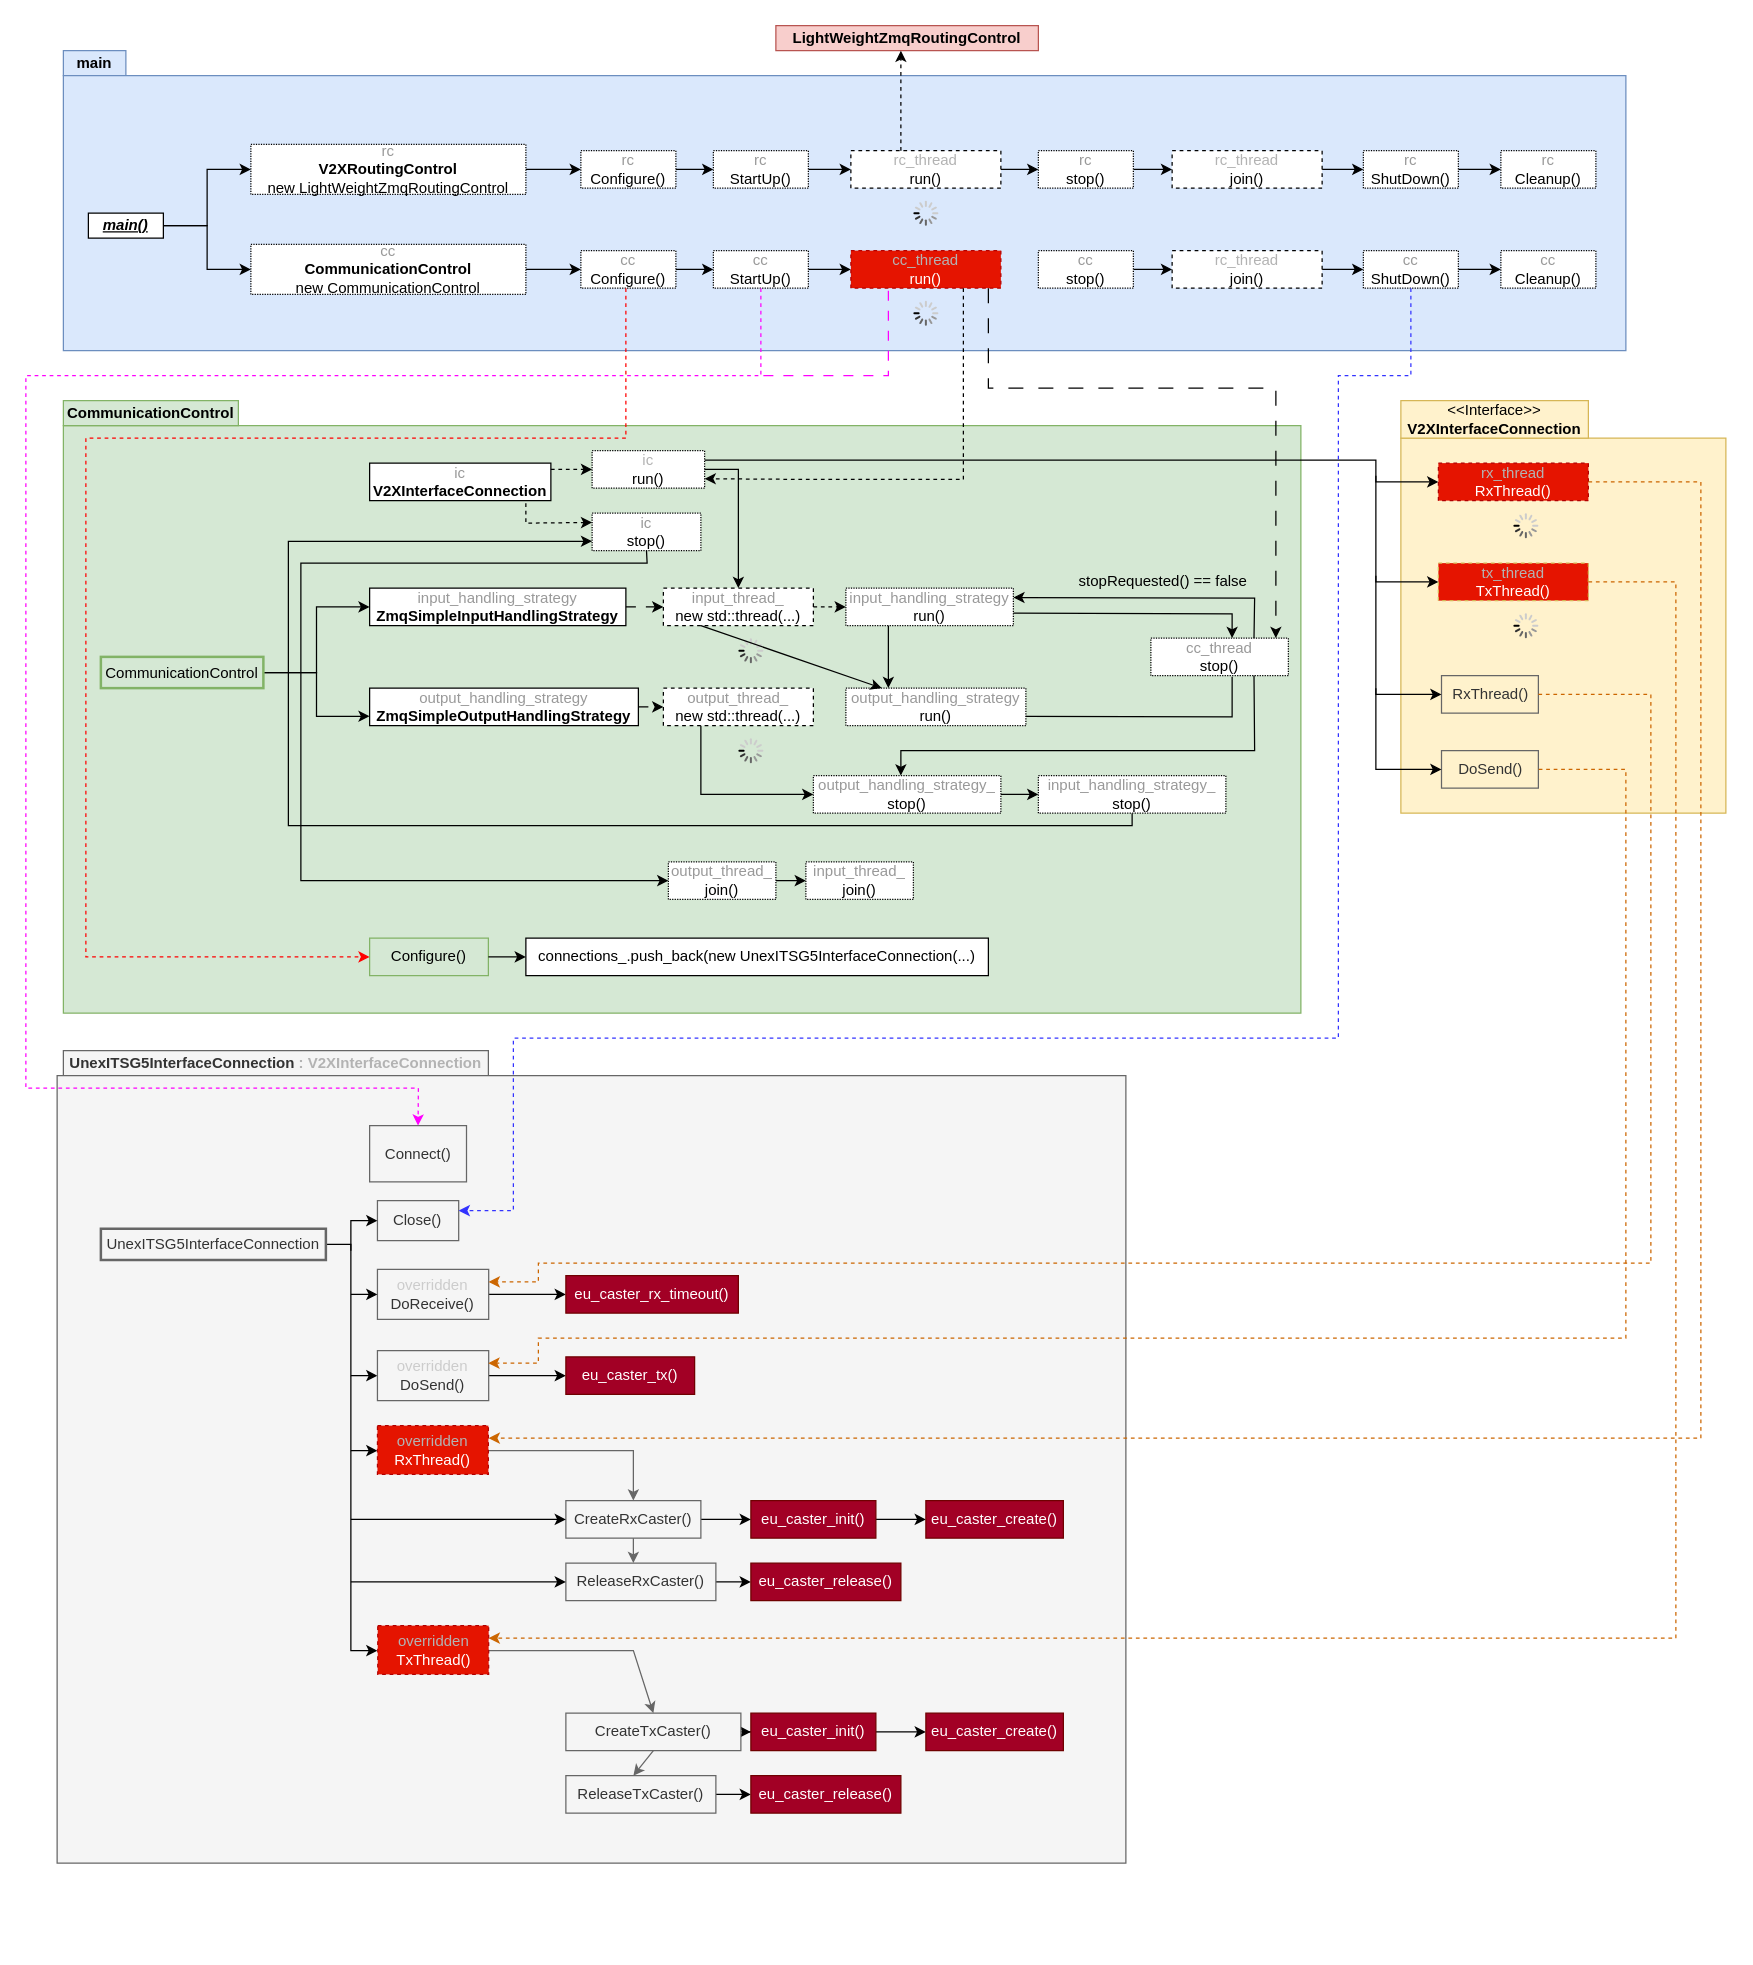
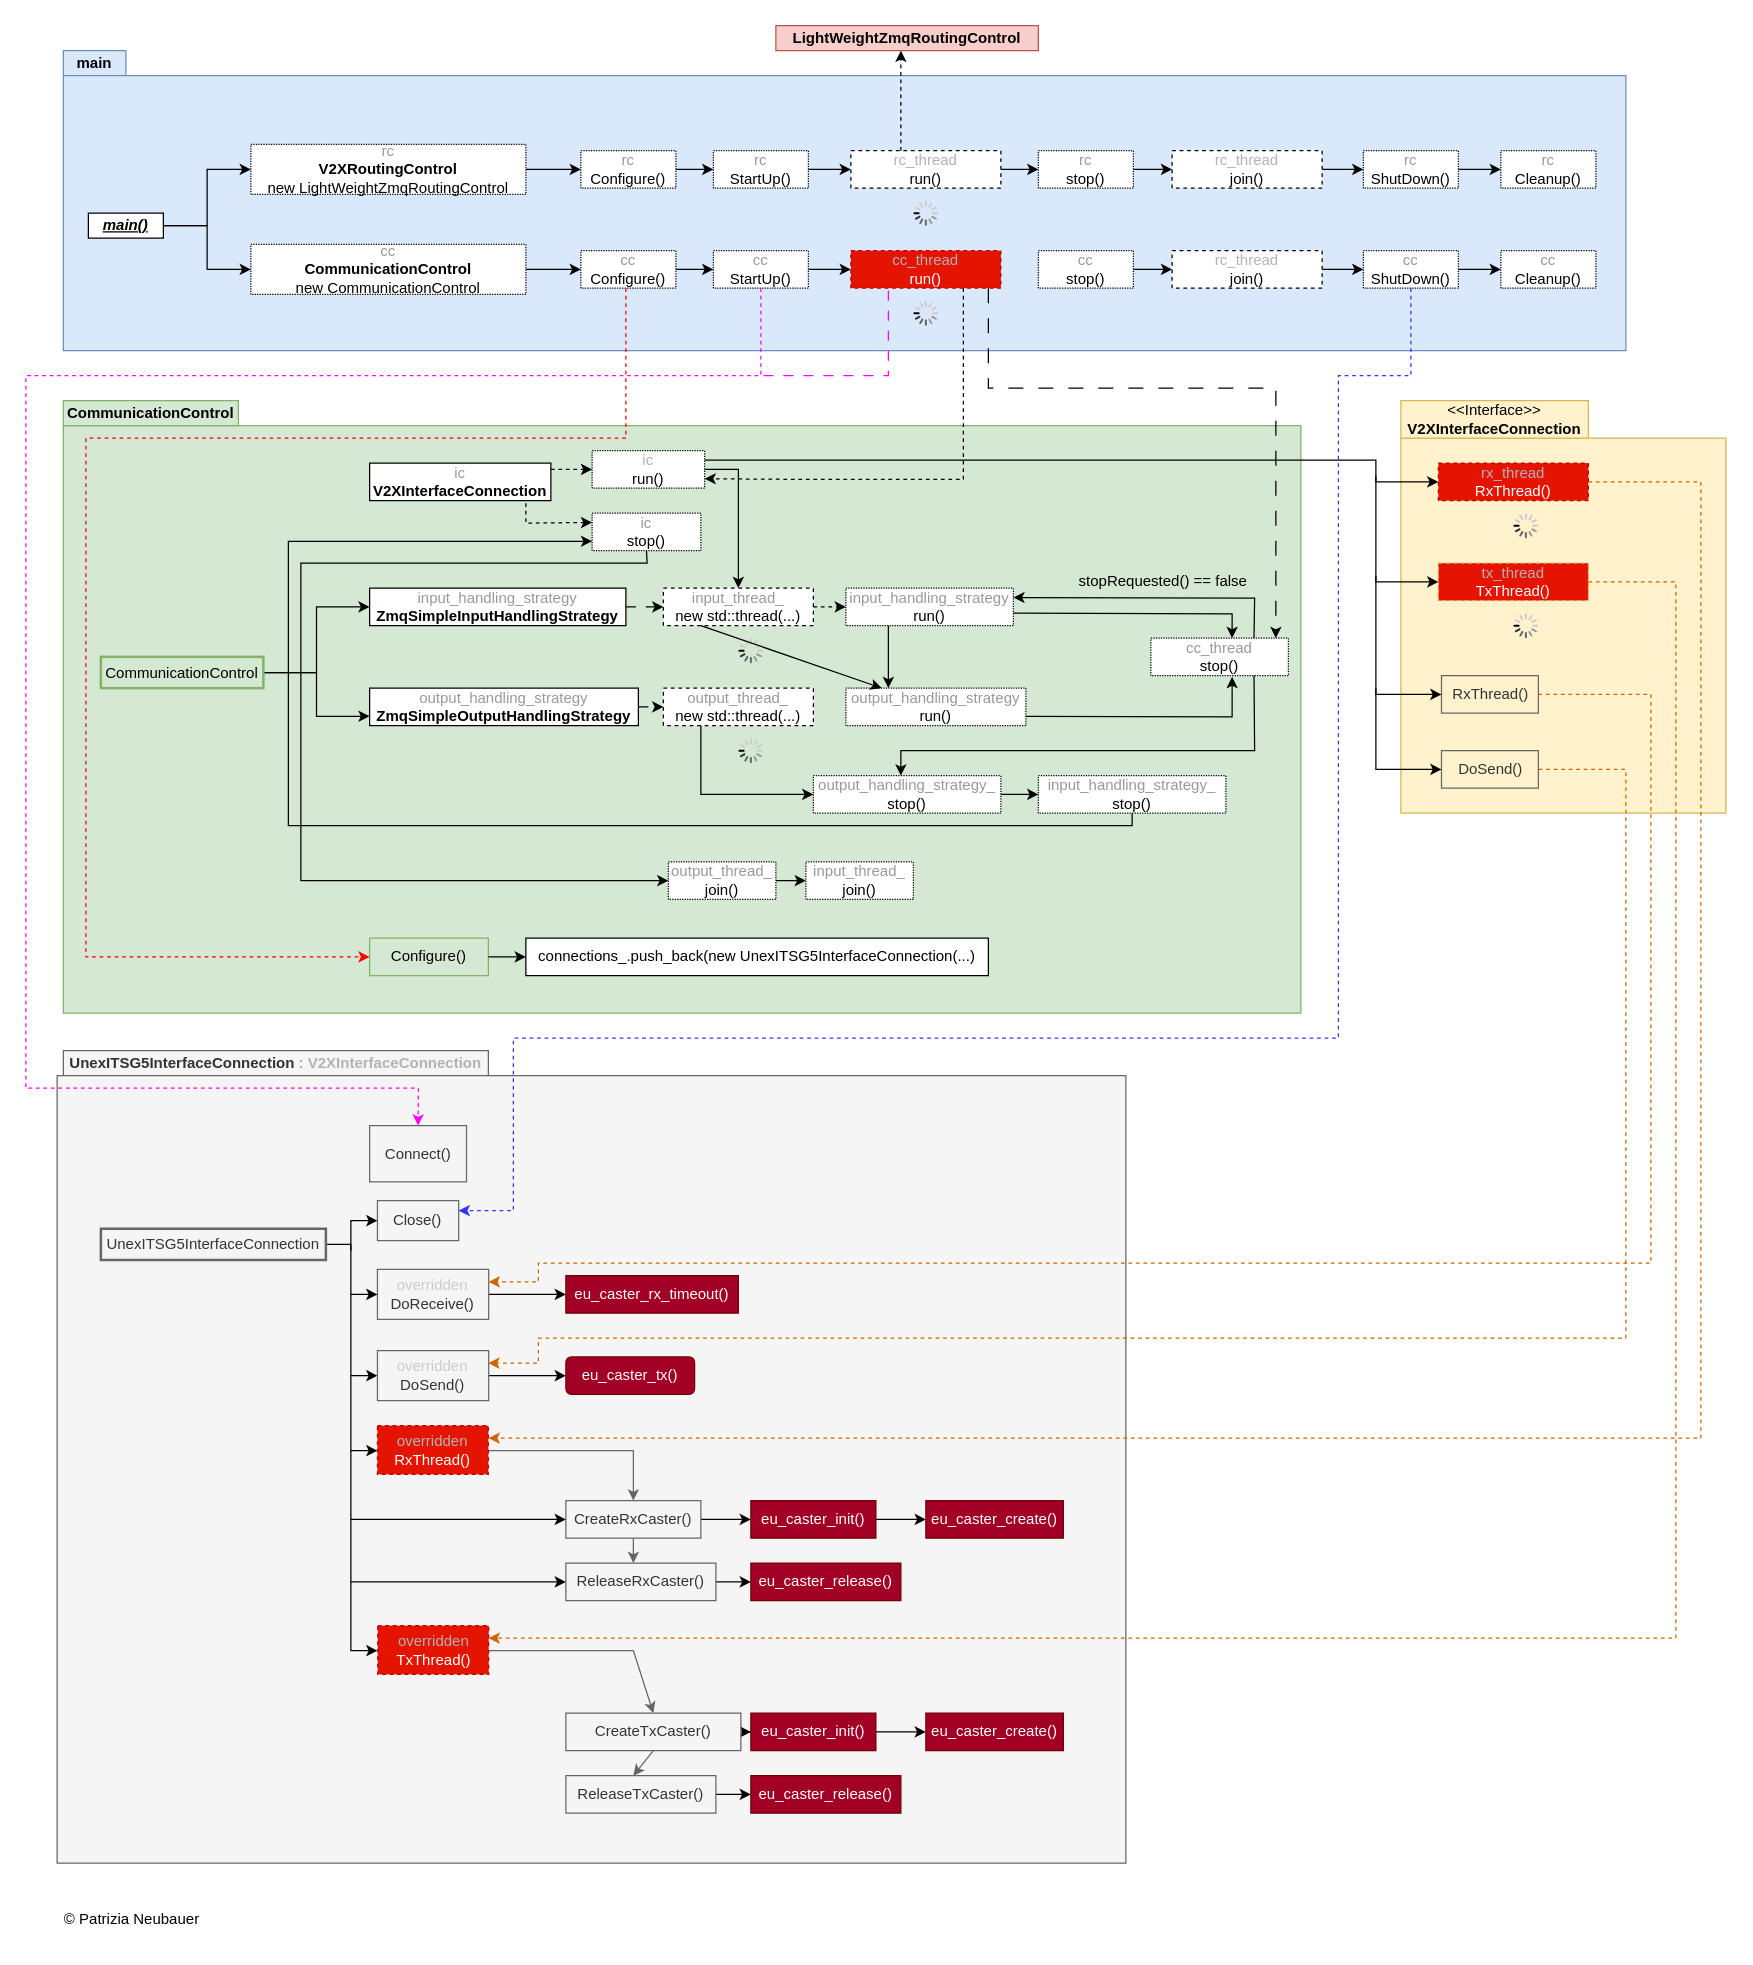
edge "cc_thread stop()" -- "output_handling_strategy run()": arrowhead none -> classic
node "eu_caster_tx()": shape rectangle -> rounded rectangle
node "© Patrizia Neubauer": added
